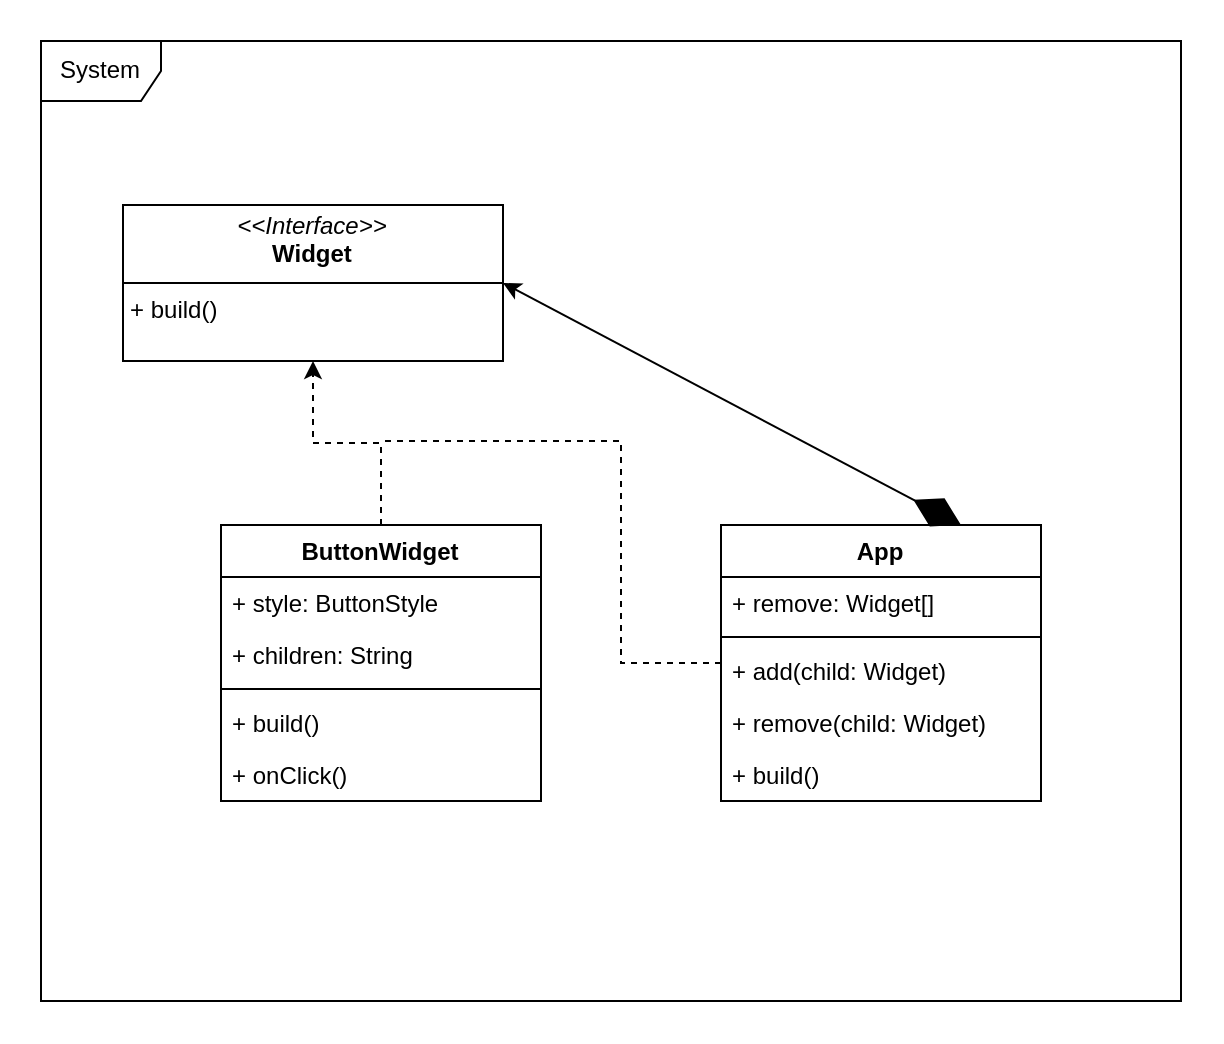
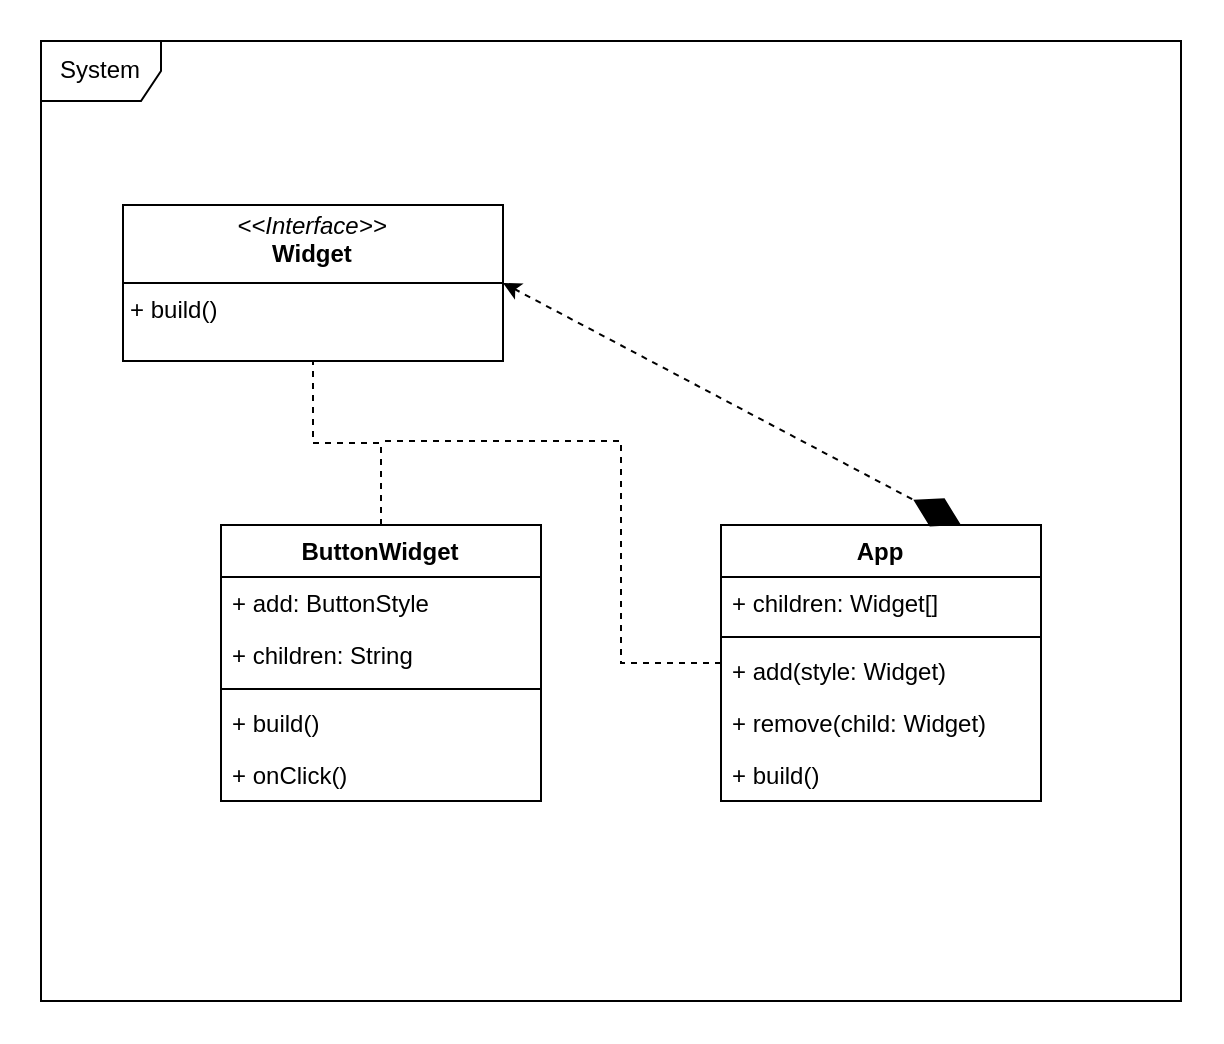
edge "ButtonWidget" -> "<<Interface>> Widget + build()": arrowhead classic -> none
edge "<<Interface>> Widget + build()" -- "App": style solid -> dashed
node "+ style: ButtonStyle": label "+ style: ButtonStyle" -> "+ add: ButtonStyle"
node "+ remove: Widget[]": label "+ remove: Widget[]" -> "+ children: Widget[]"
node "+ add(child: Widget)": label "+ add(child: Widget)" -> "+ add(style: Widget)"
